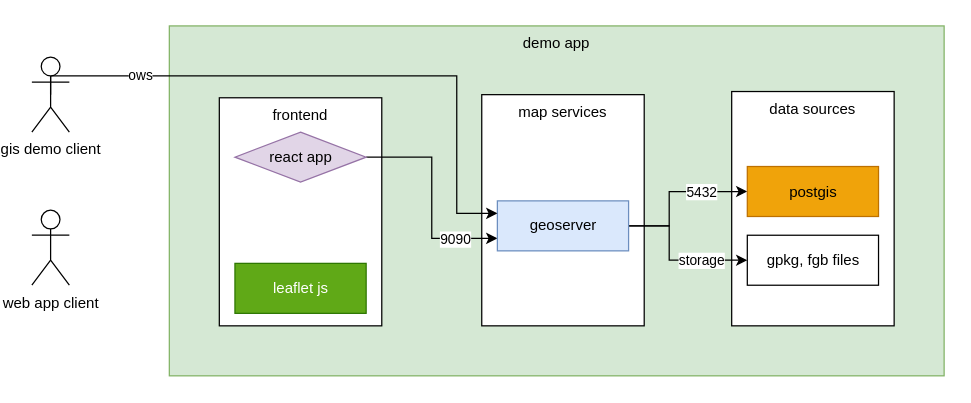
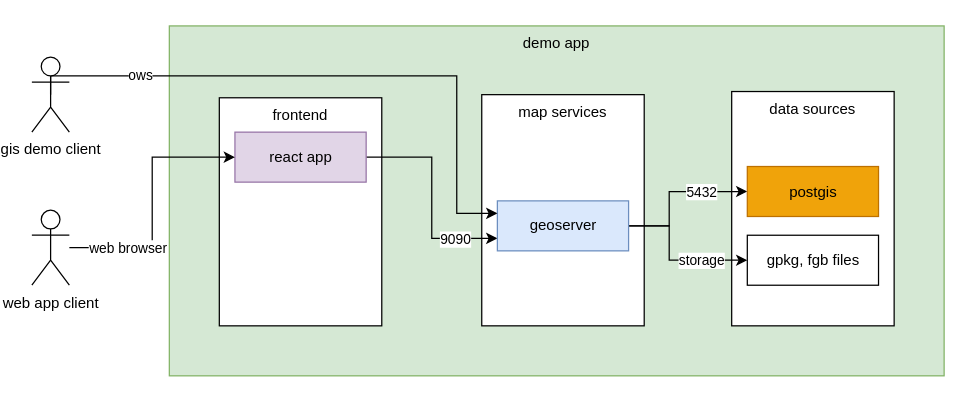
node "react app": shape diamond -> rectangle
edge "web app client" -> "react app": added, label "web browser"
node "leaflet js": removed
